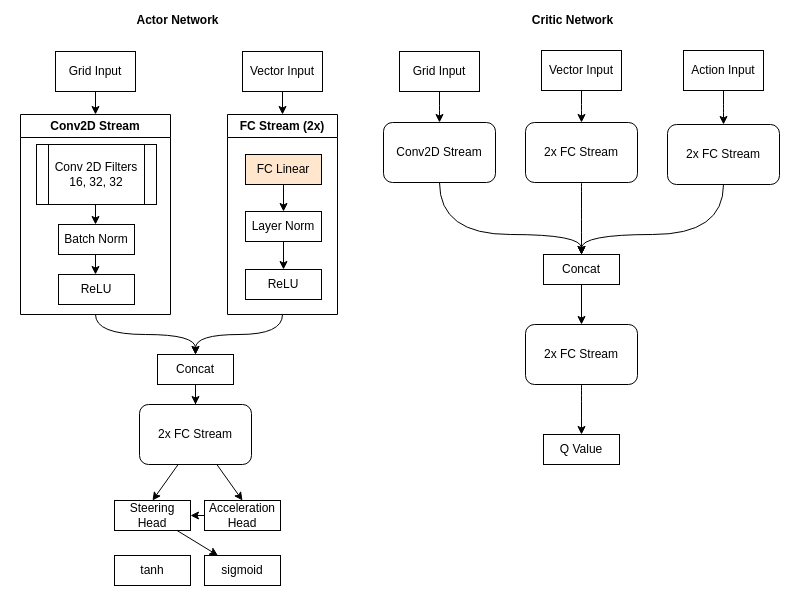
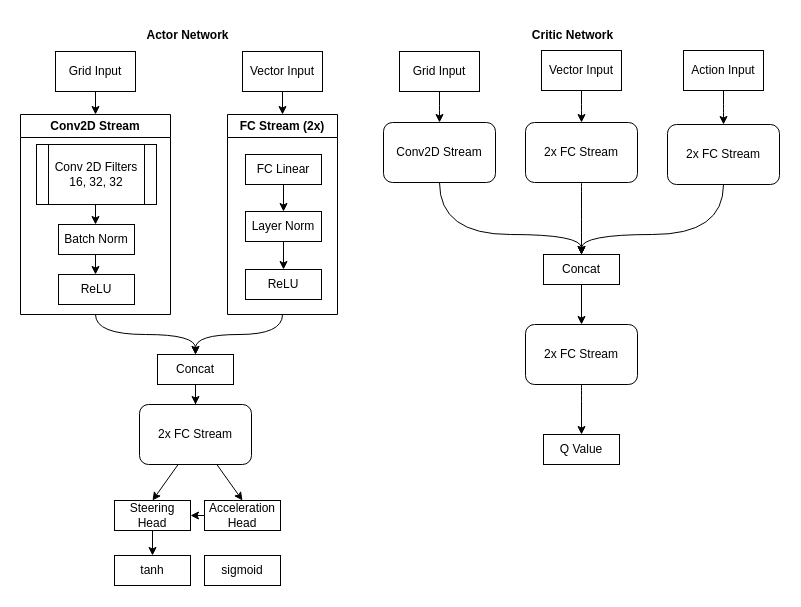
node "Actor Network": moved (178, 21) -> (188, 36)
node "Critic Network": moved (573, 21) -> (573, 36)
node "FC Linear": fillcolor #ffe6cc -> #ffffff
edge "Steering Head" -> "sigmoid": now "Steering Head" -> "tanh"
